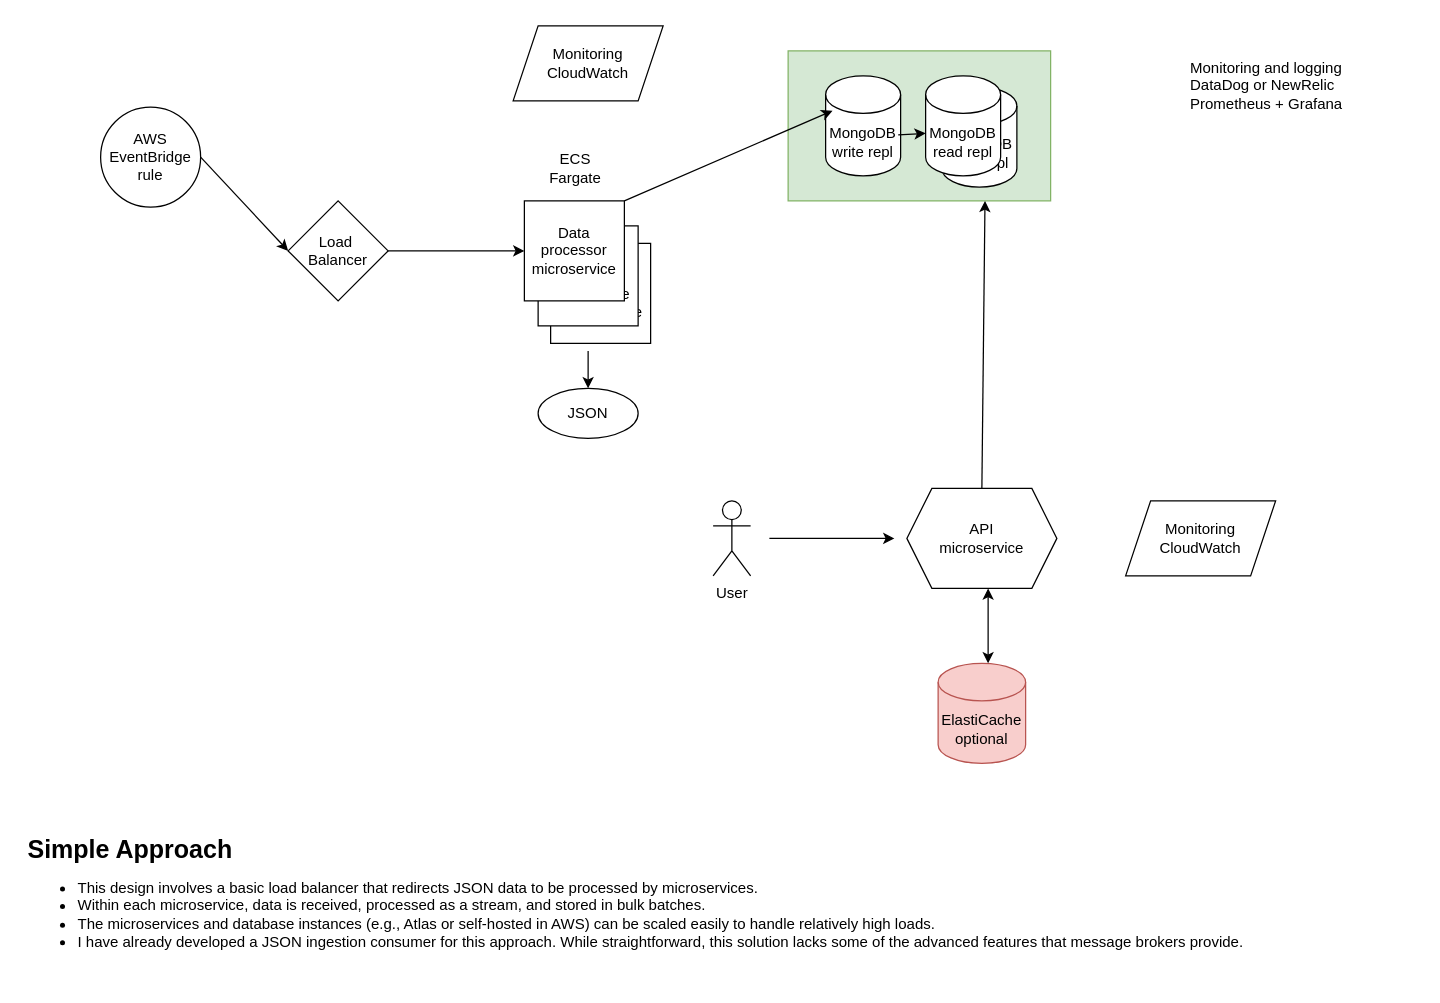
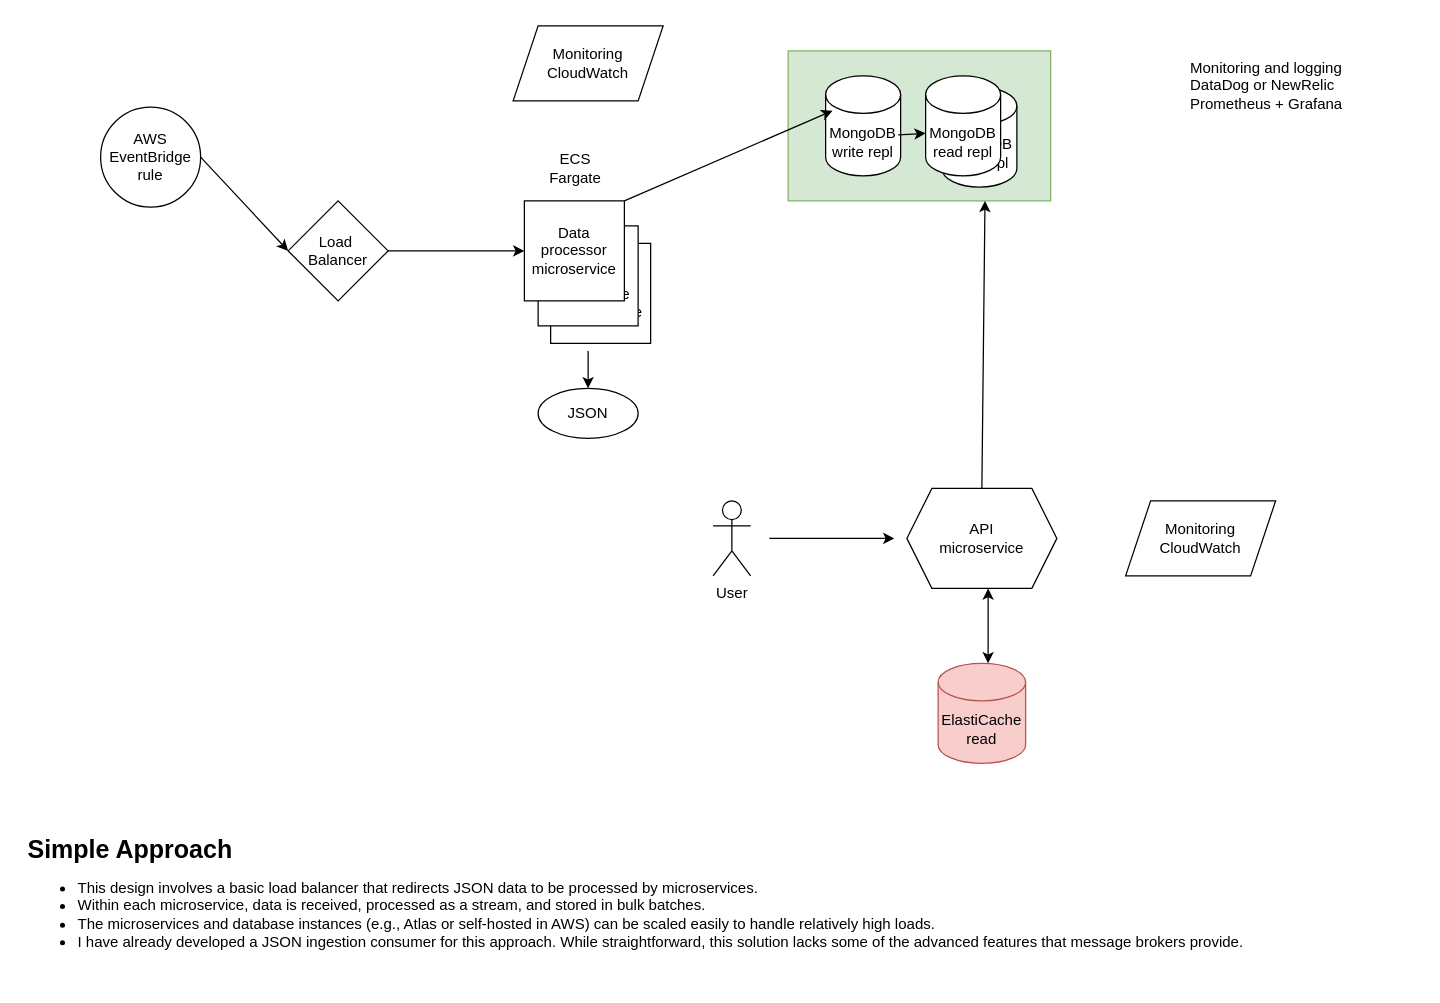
node "ElastiCache optional": label "ElastiCache optional" -> "ElastiCache read"
